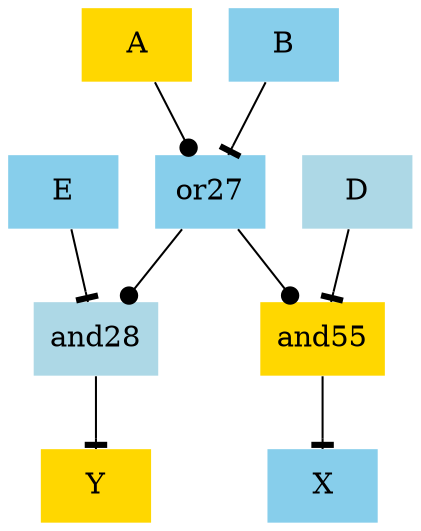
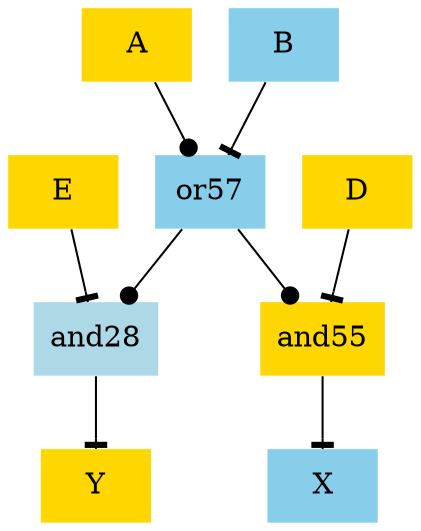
node "E": fillcolor skyblue -> gold
node "or27": label "or27" -> "or57"
node "D": fillcolor lightblue -> gold
